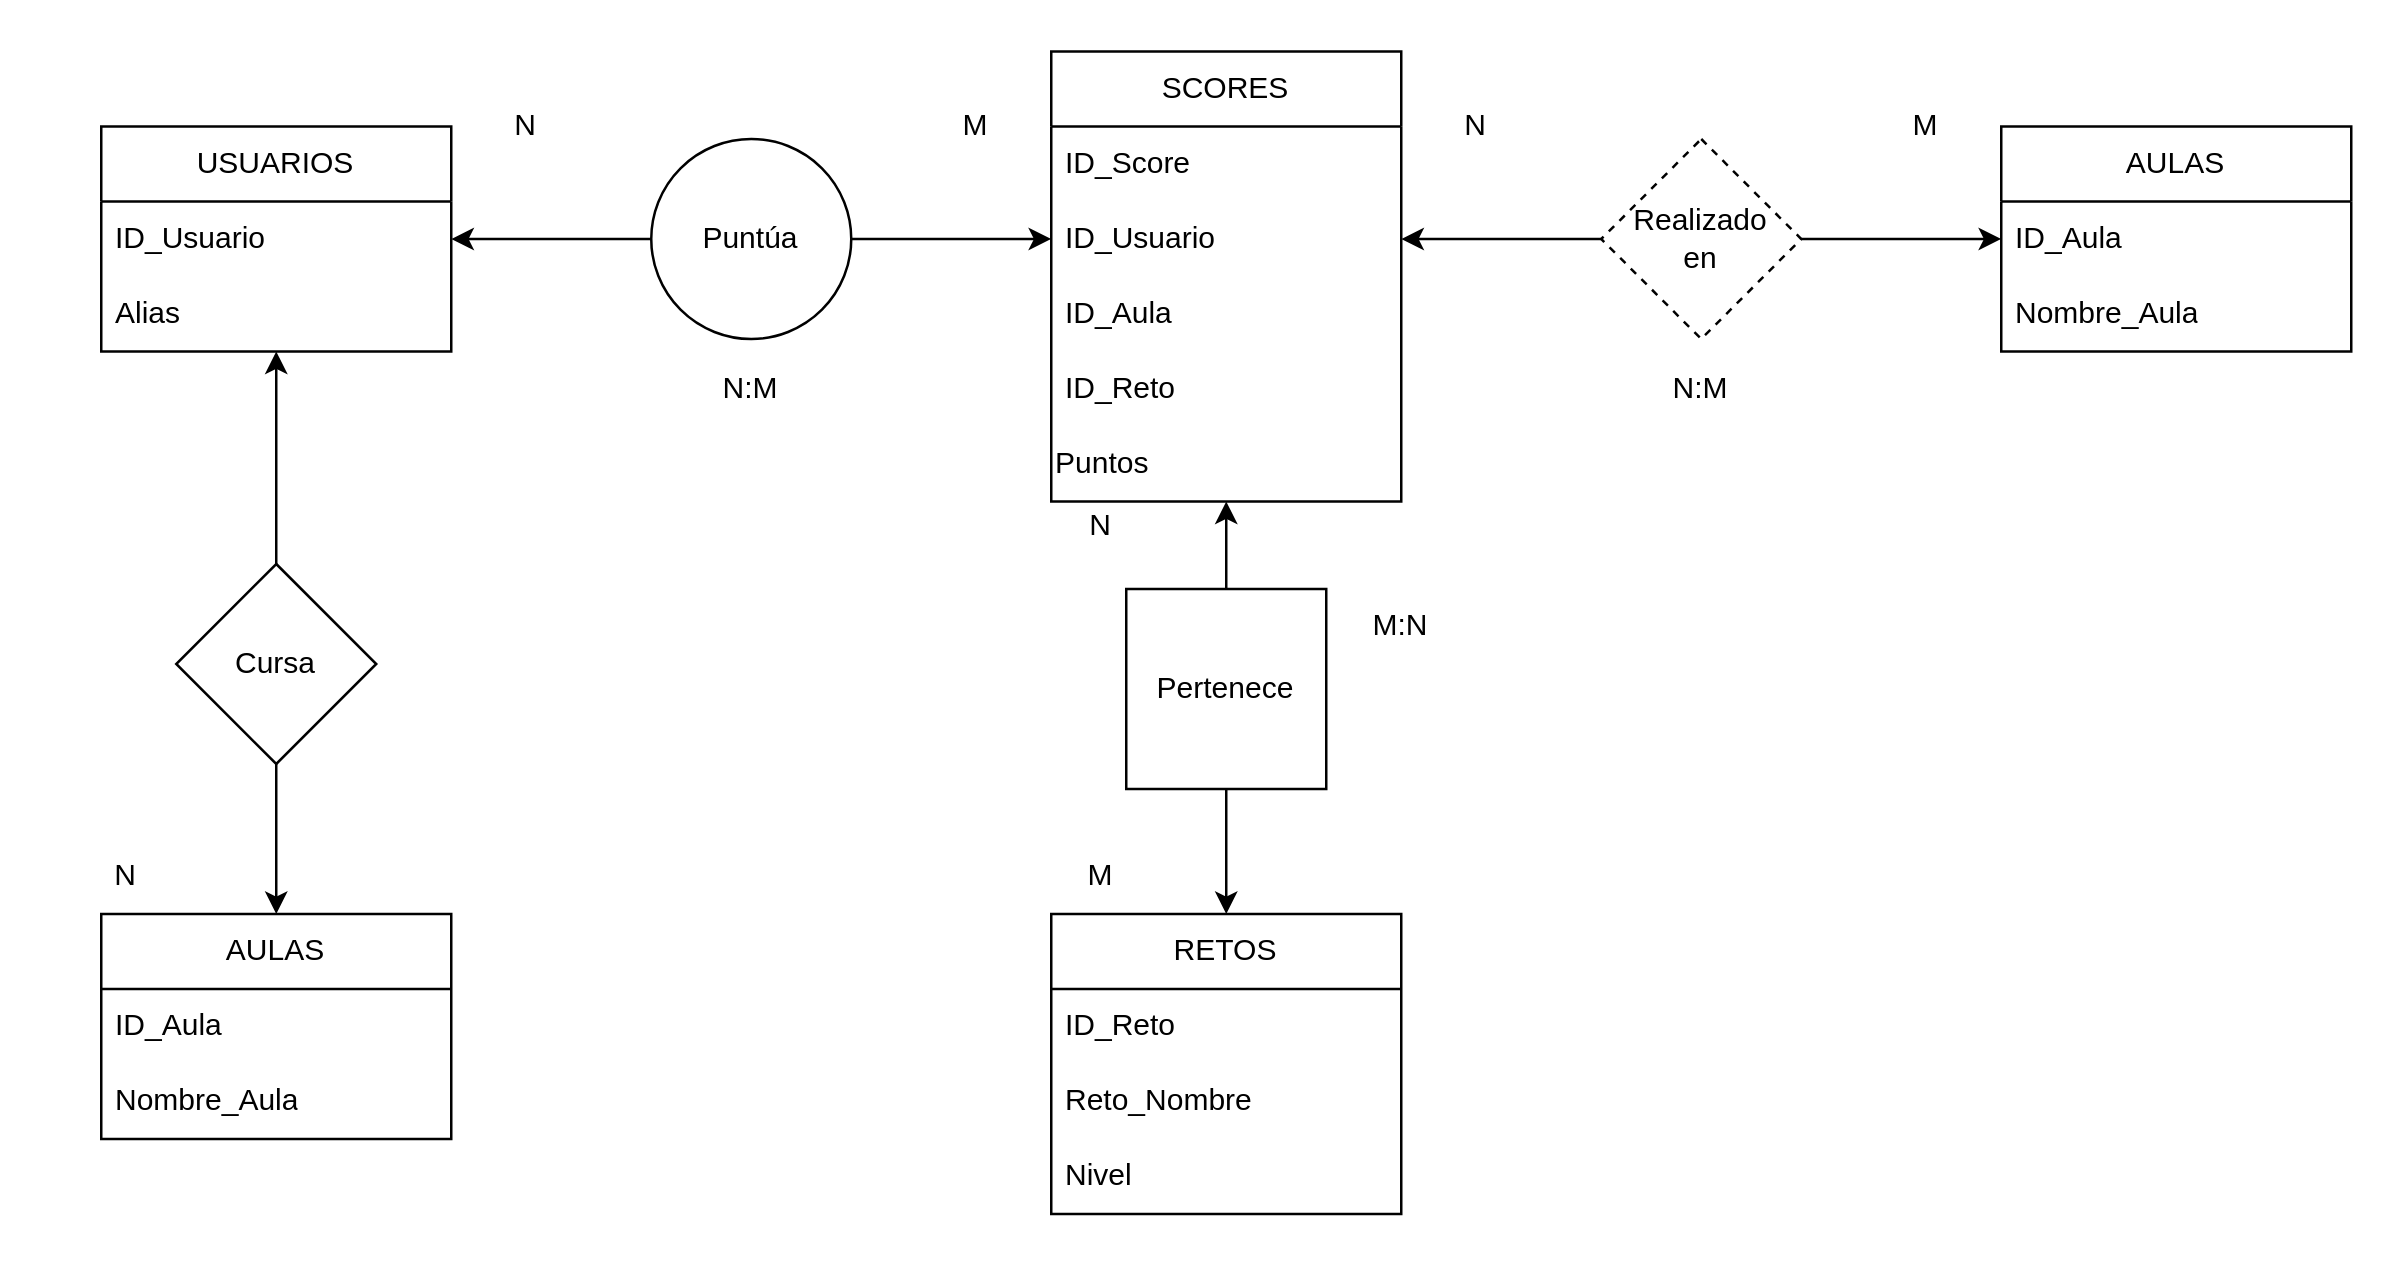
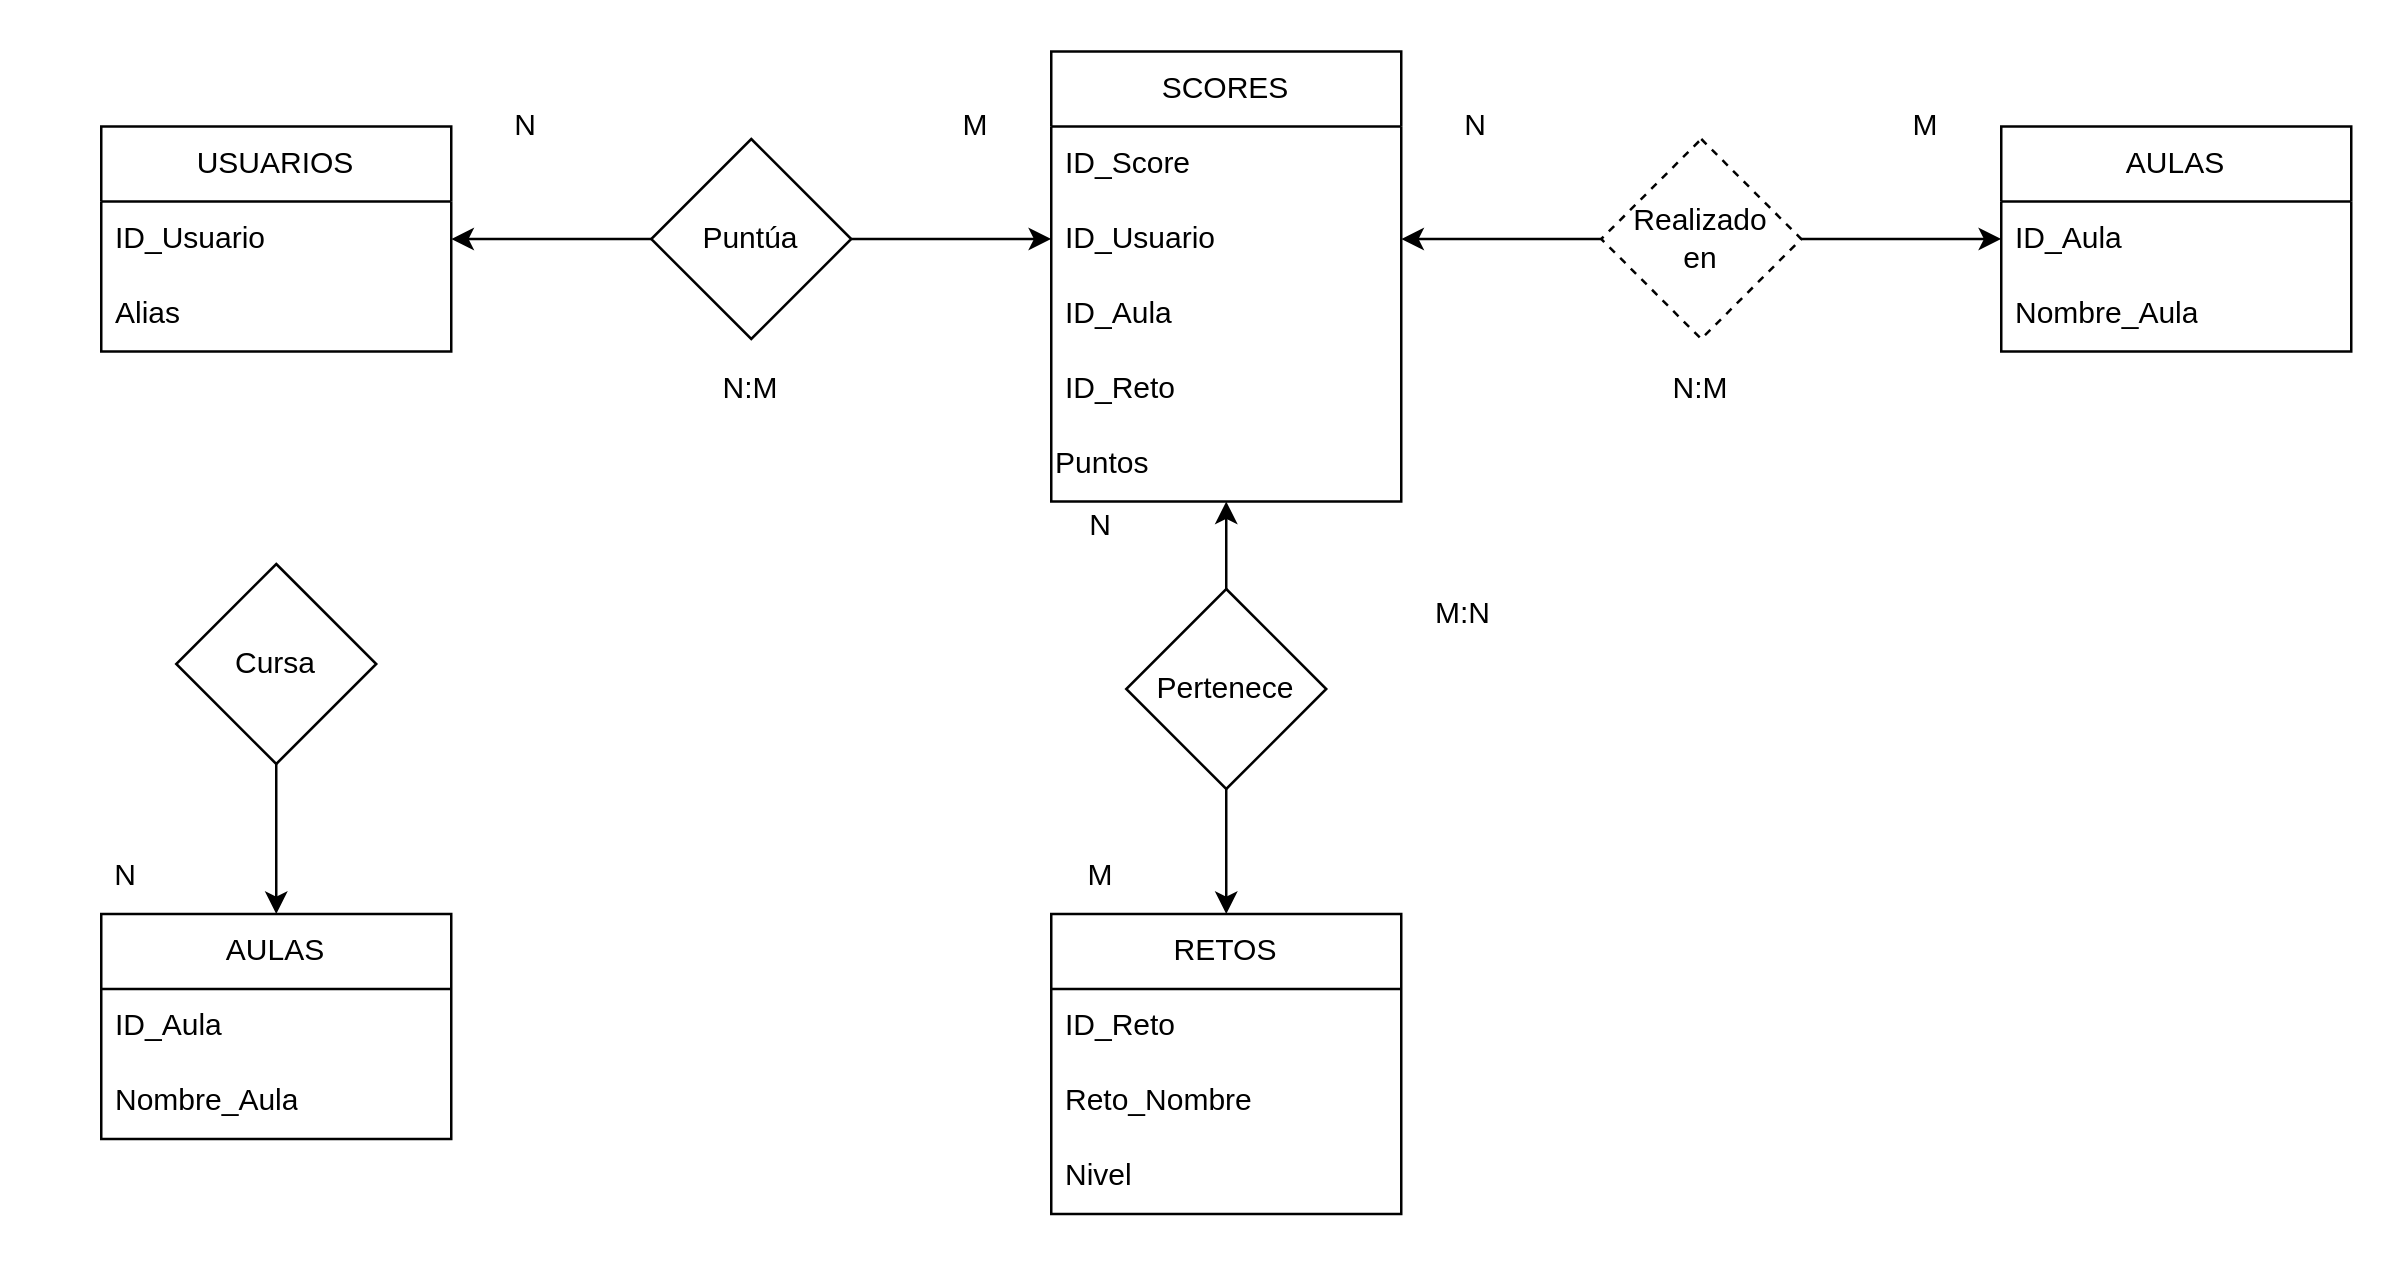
node "Puntúa": shape ellipse -> diamond
edge "Cursa" -> "USUARIOS": removed
node "M:N": moved (1401, 626) -> (1464, 614)
node "Pertenece": shape rectangle -> diamond
